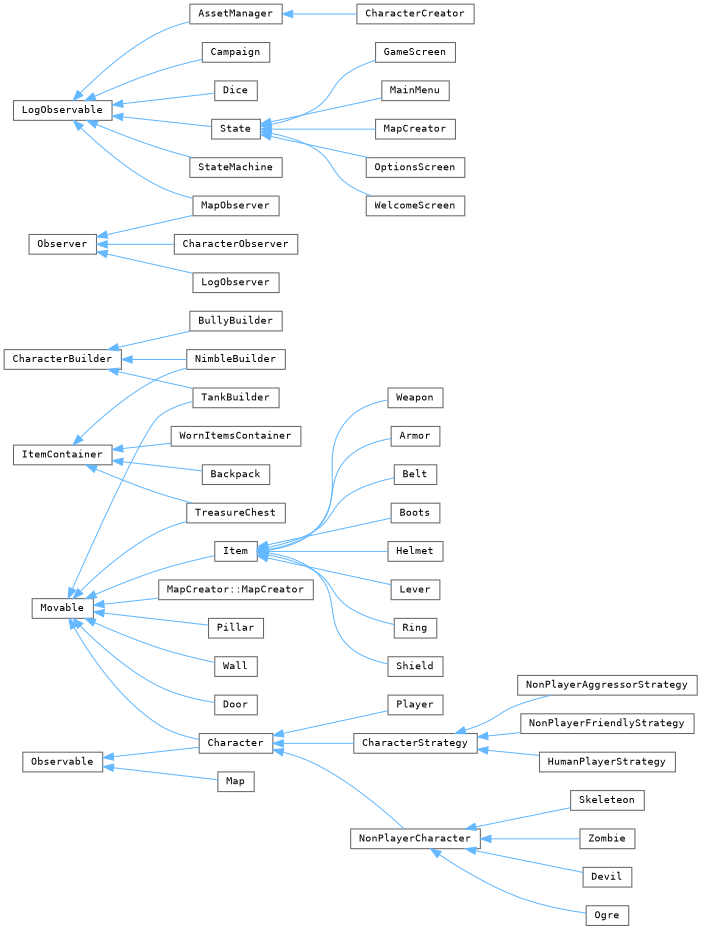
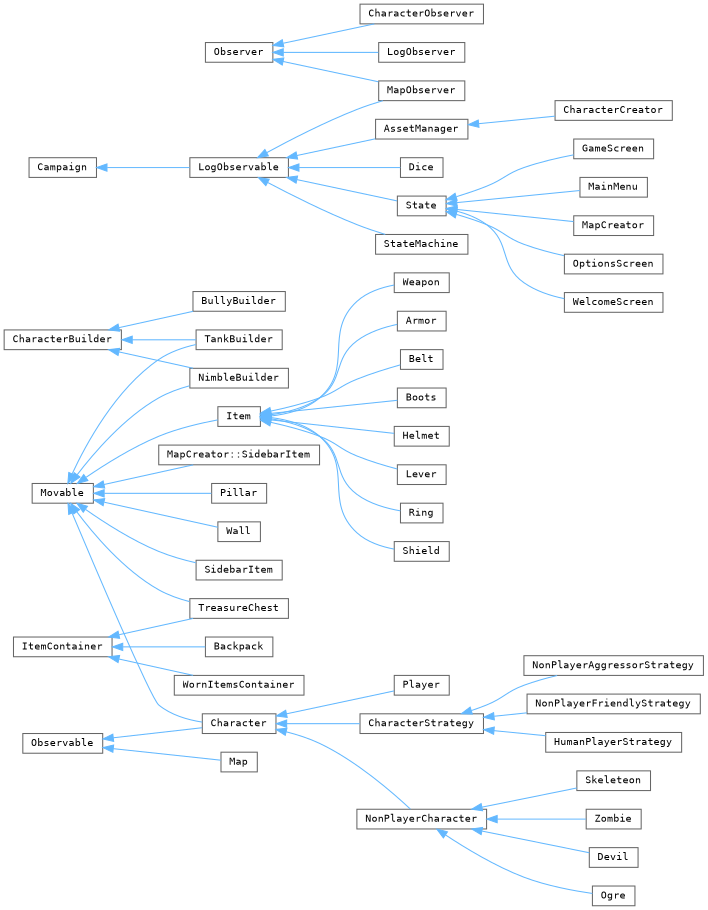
edge "Campaign" -> "LogObservable": reversed
edge "NimbleBuilder" -> "ItemContainer": now "NimbleBuilder" -> "Movable"
node "MapCreator::MapCreator": label "MapCreator::MapCreator" -> "MapCreator::SidebarItem"
node "Door": label "Door" -> "SidebarItem"
